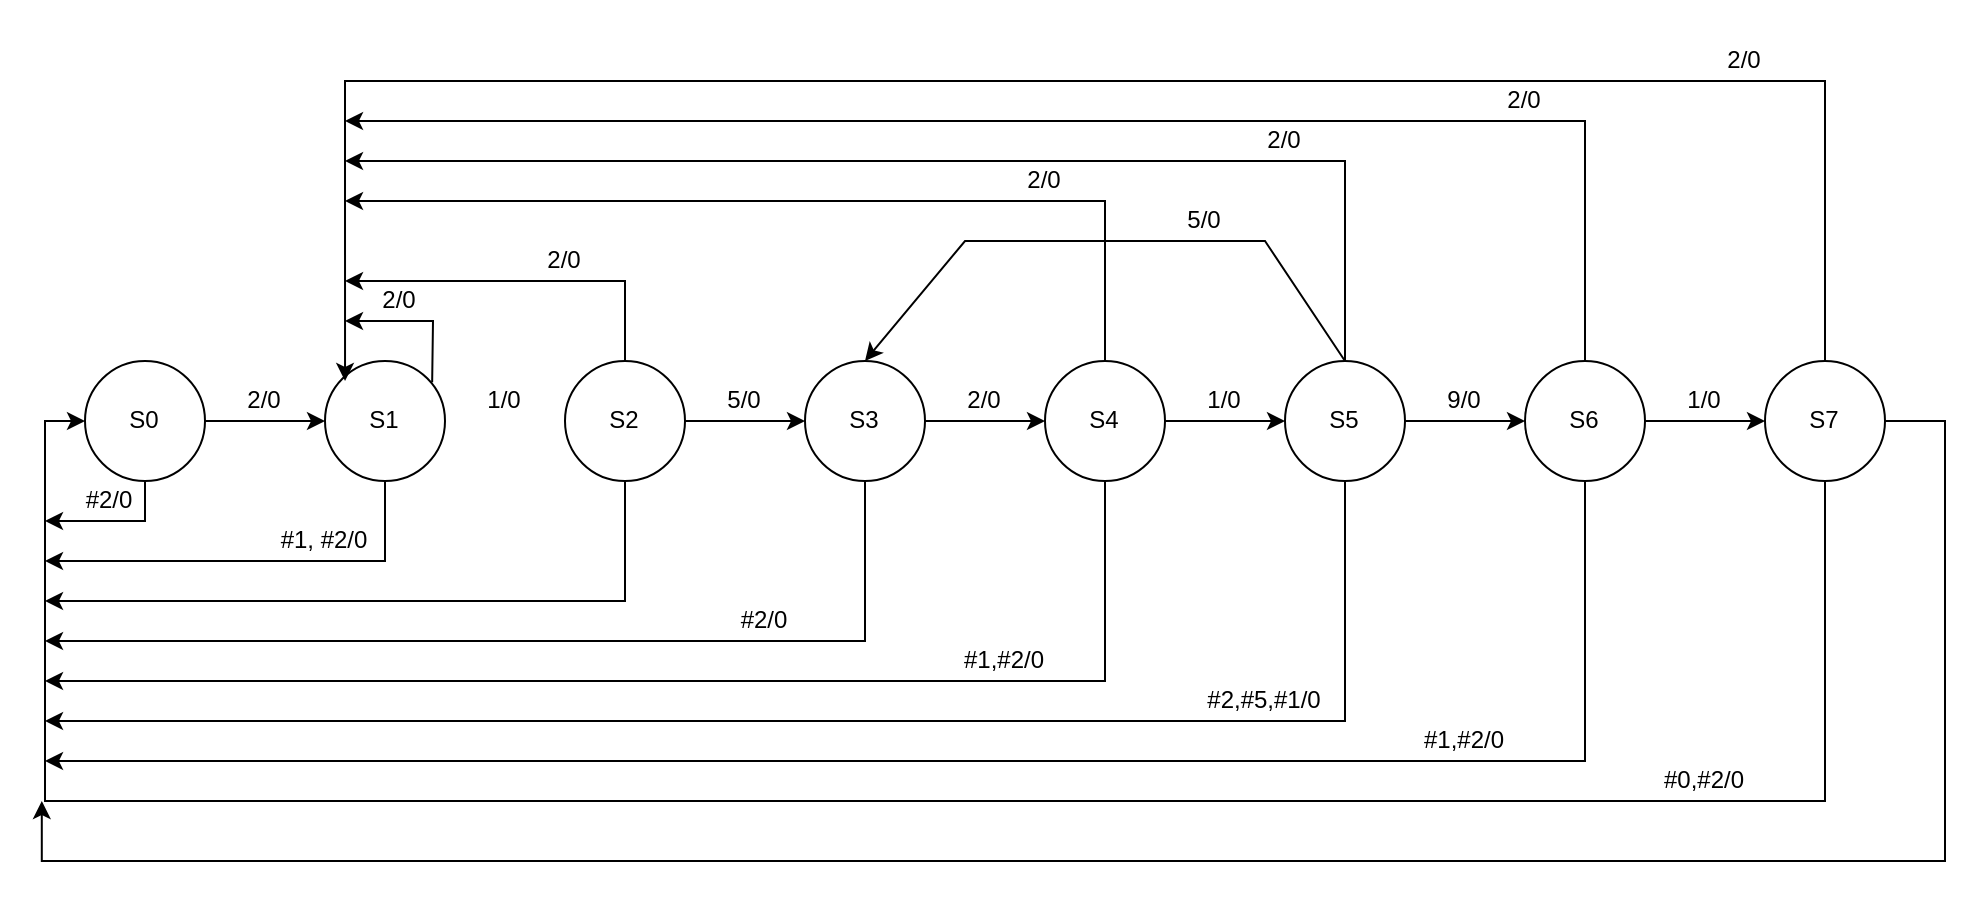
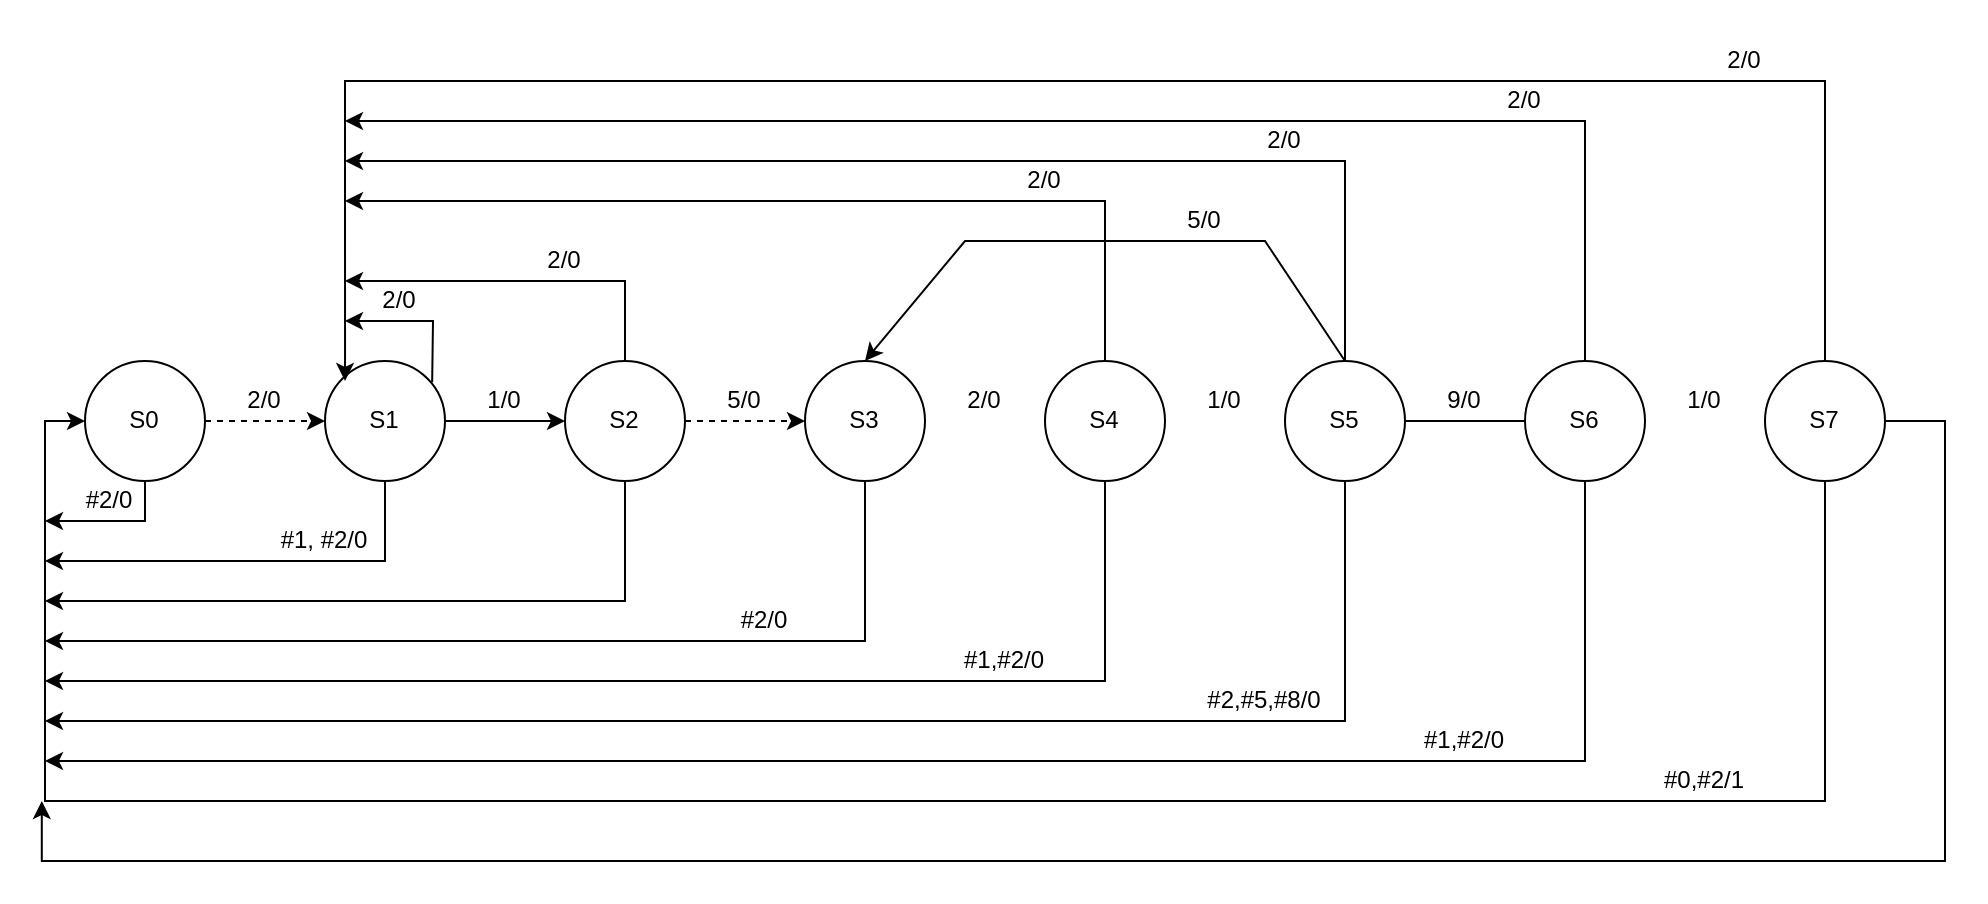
edge "S0" -> "S1": style solid -> dashed
edge "S1" -> "S2": added
edge "S2" -> "S3": style solid -> dashed
edge "S3" -> "S4": removed
edge "S4" -> "S5": removed
edge "S5" -> "S6": arrowhead classic -> none
edge "S6" -> "S7": removed
node "#2,#5,#1/0": label "#2,#5,#1/0" -> "#2,#5,#8/0"
node "#0,#2/0": label "#0,#2/0" -> "#0,#2/1"
